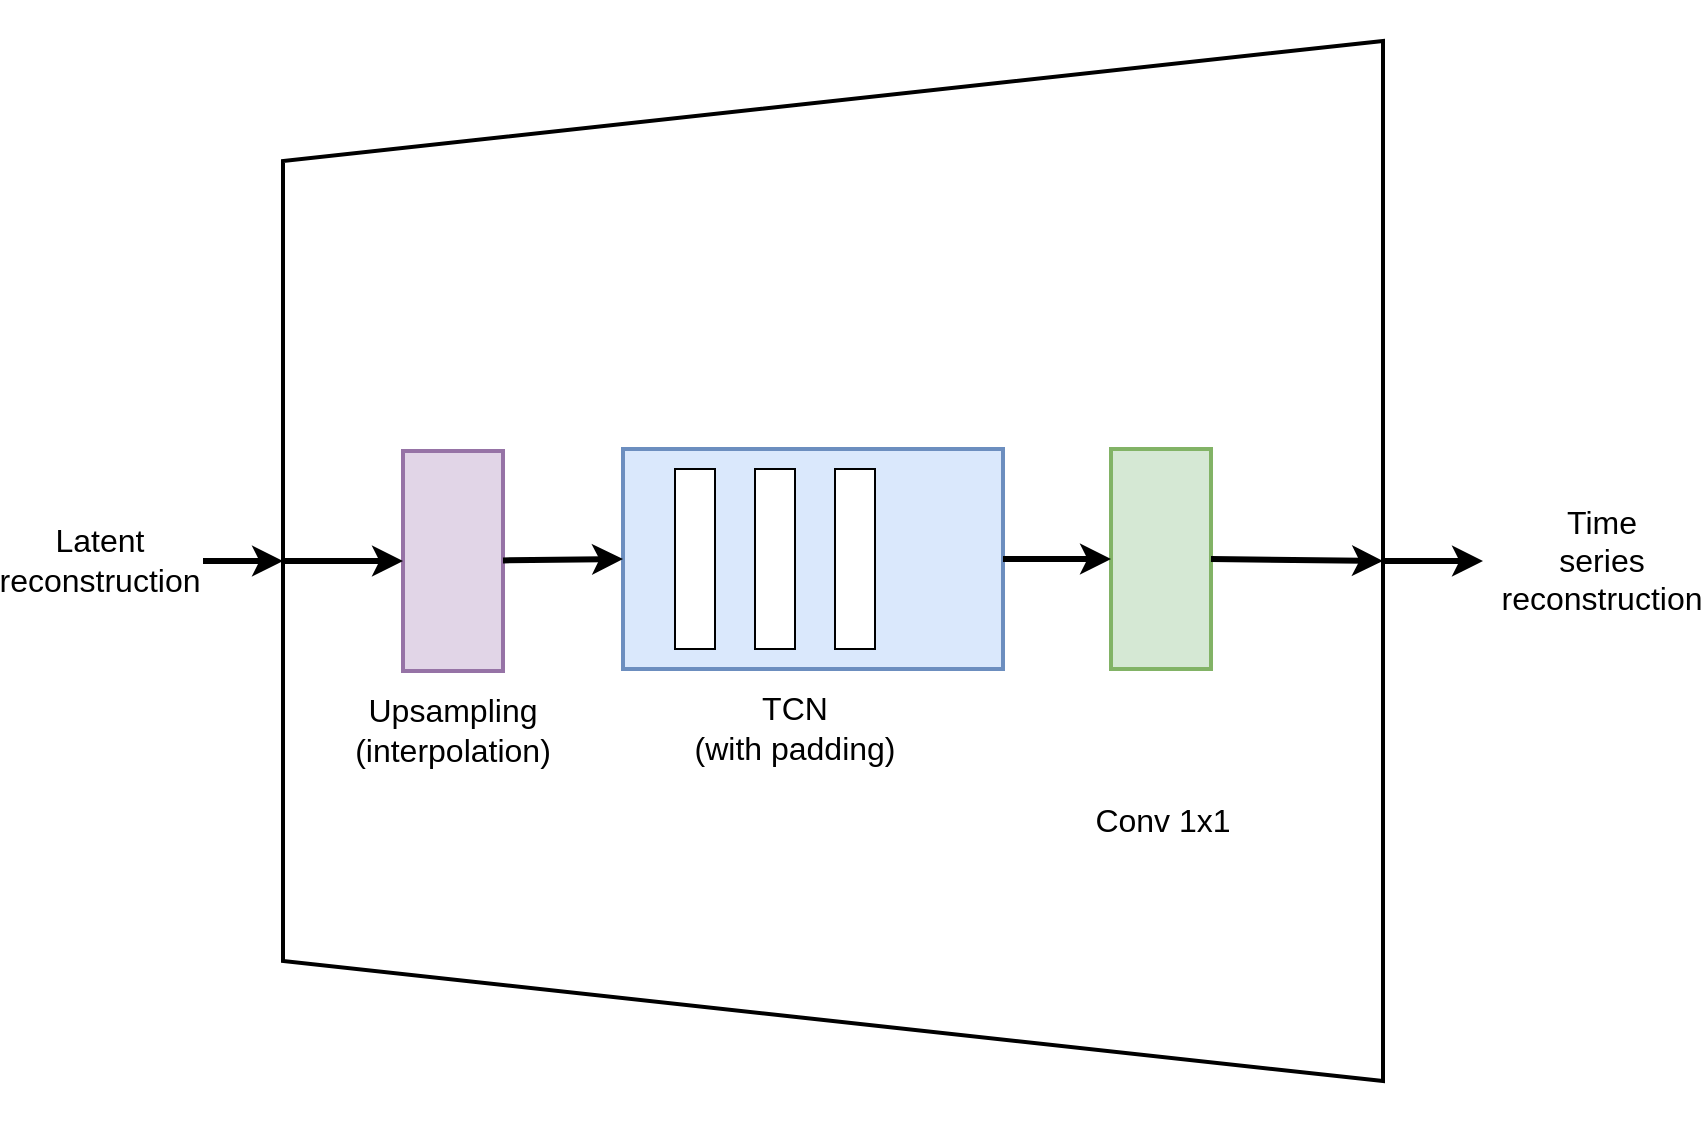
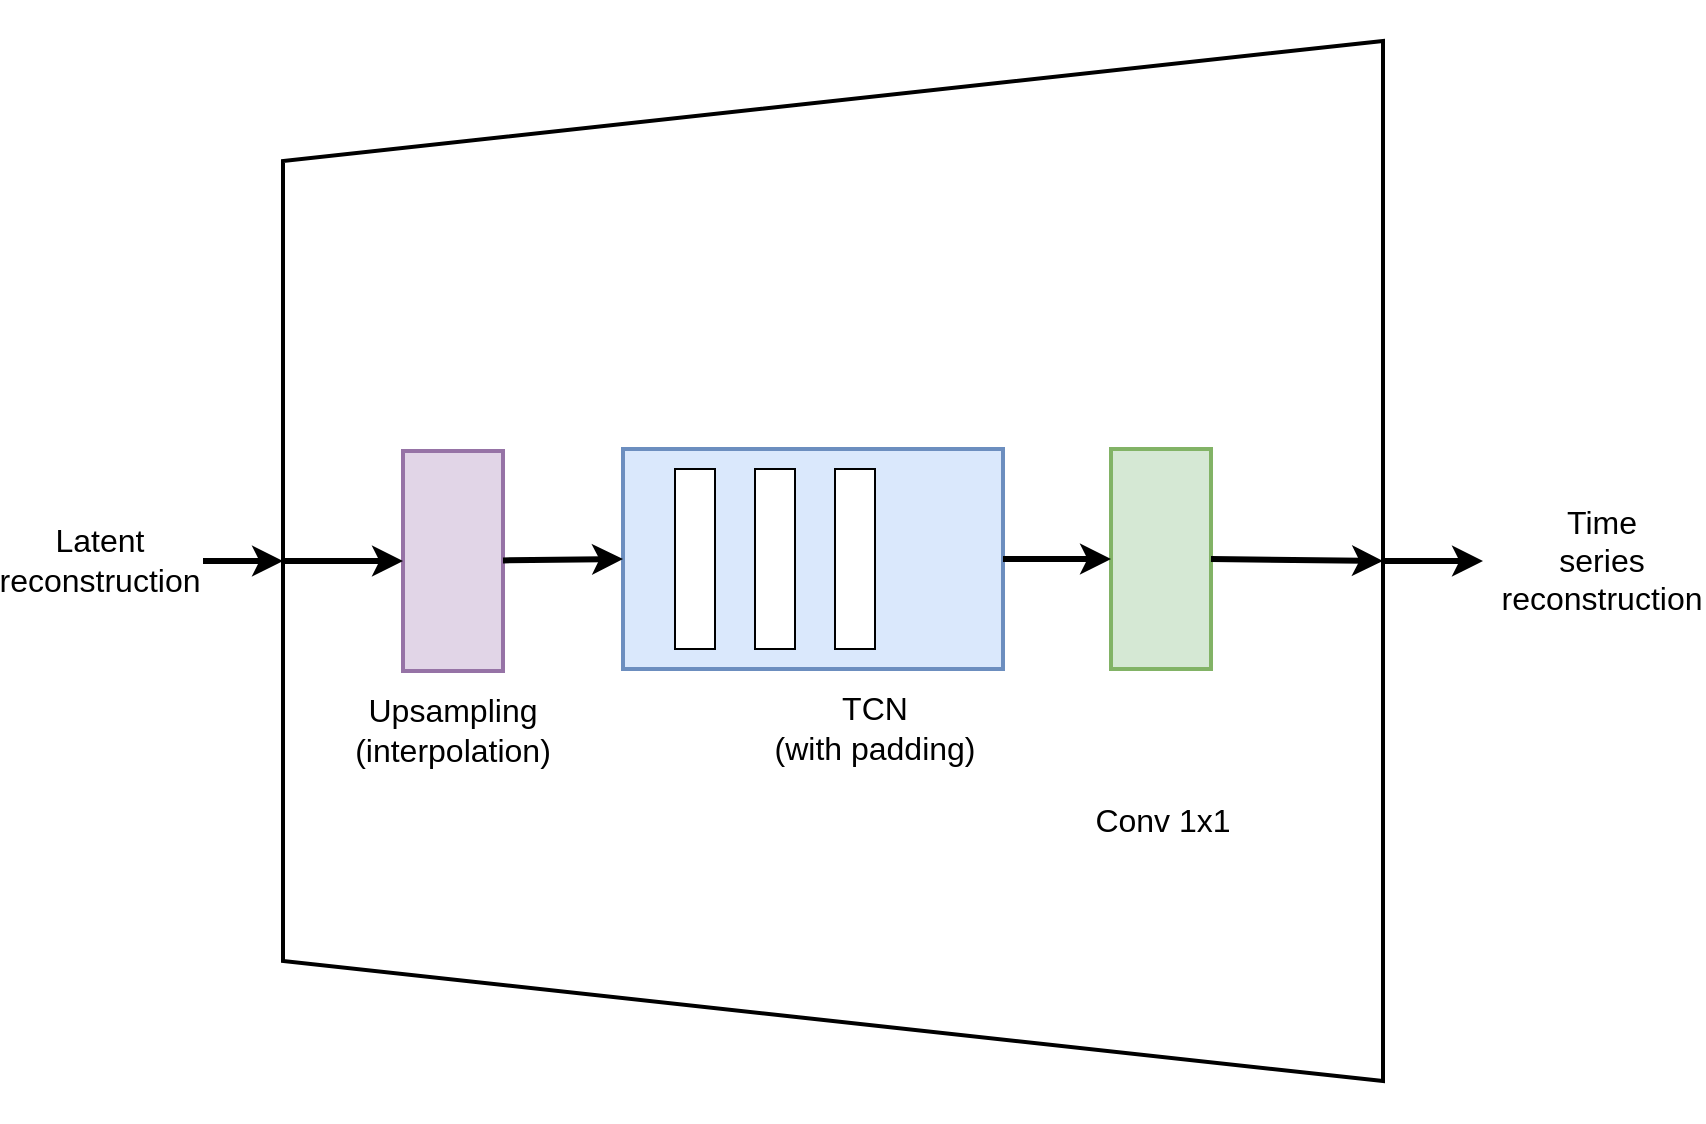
node "TCN (with padding)": moved (796, 729) -> (876, 729)
